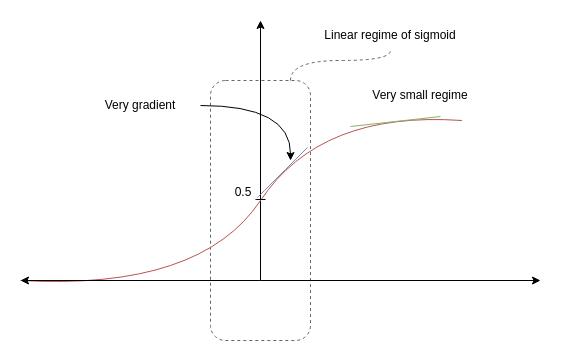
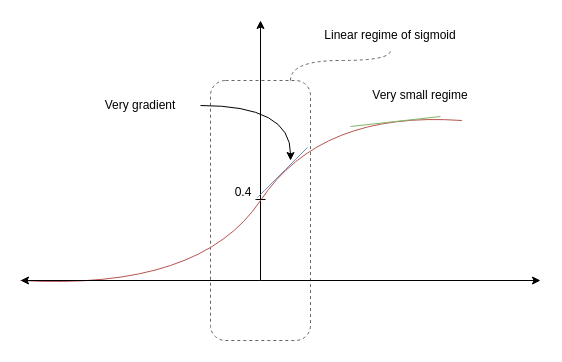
node "0.5": label "0.5" -> "0.4"
